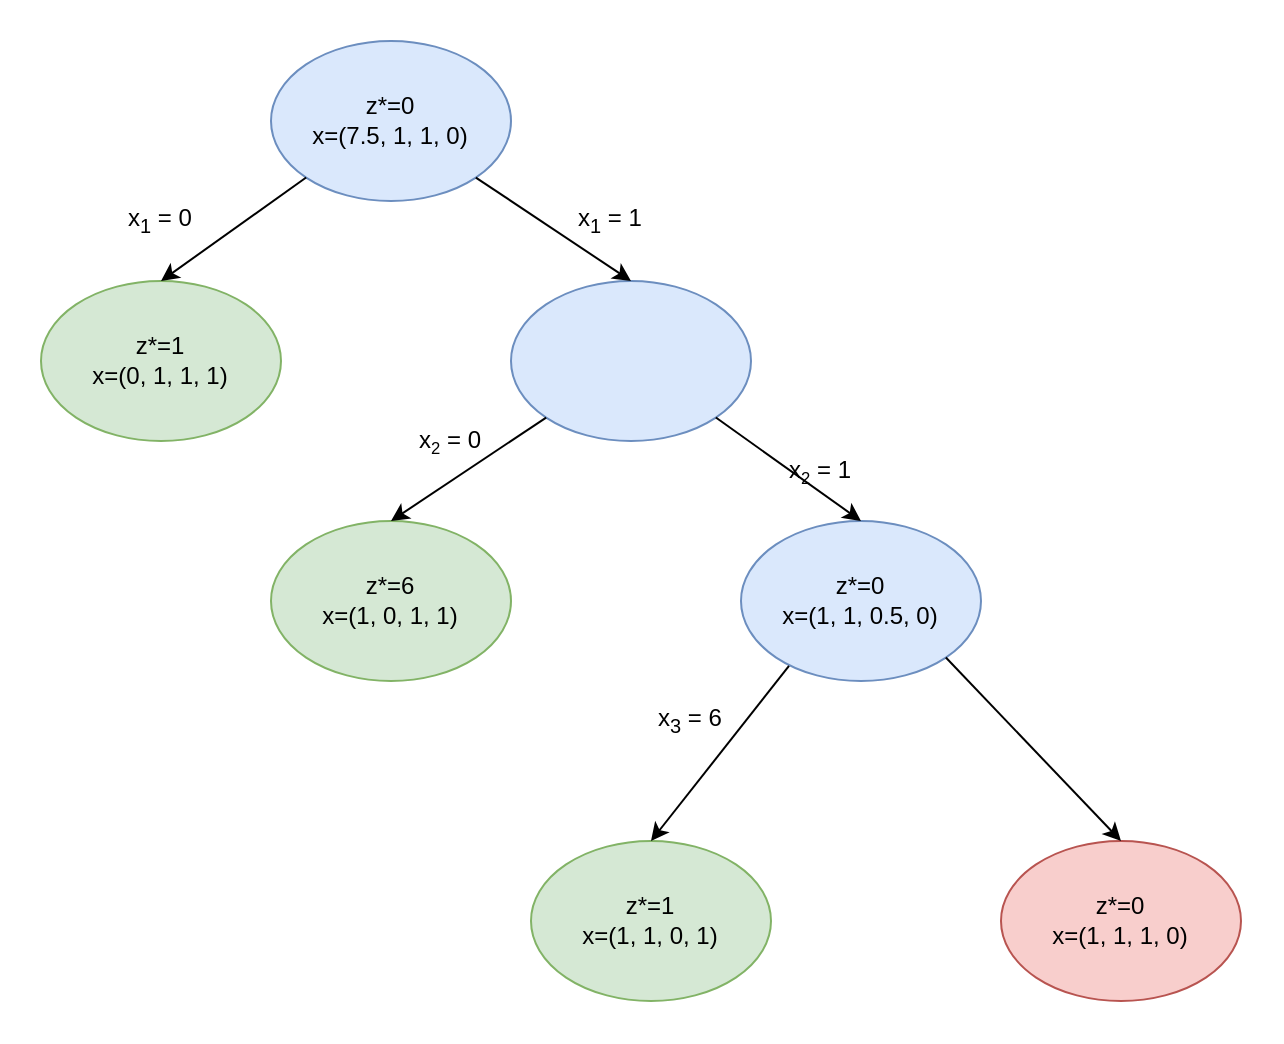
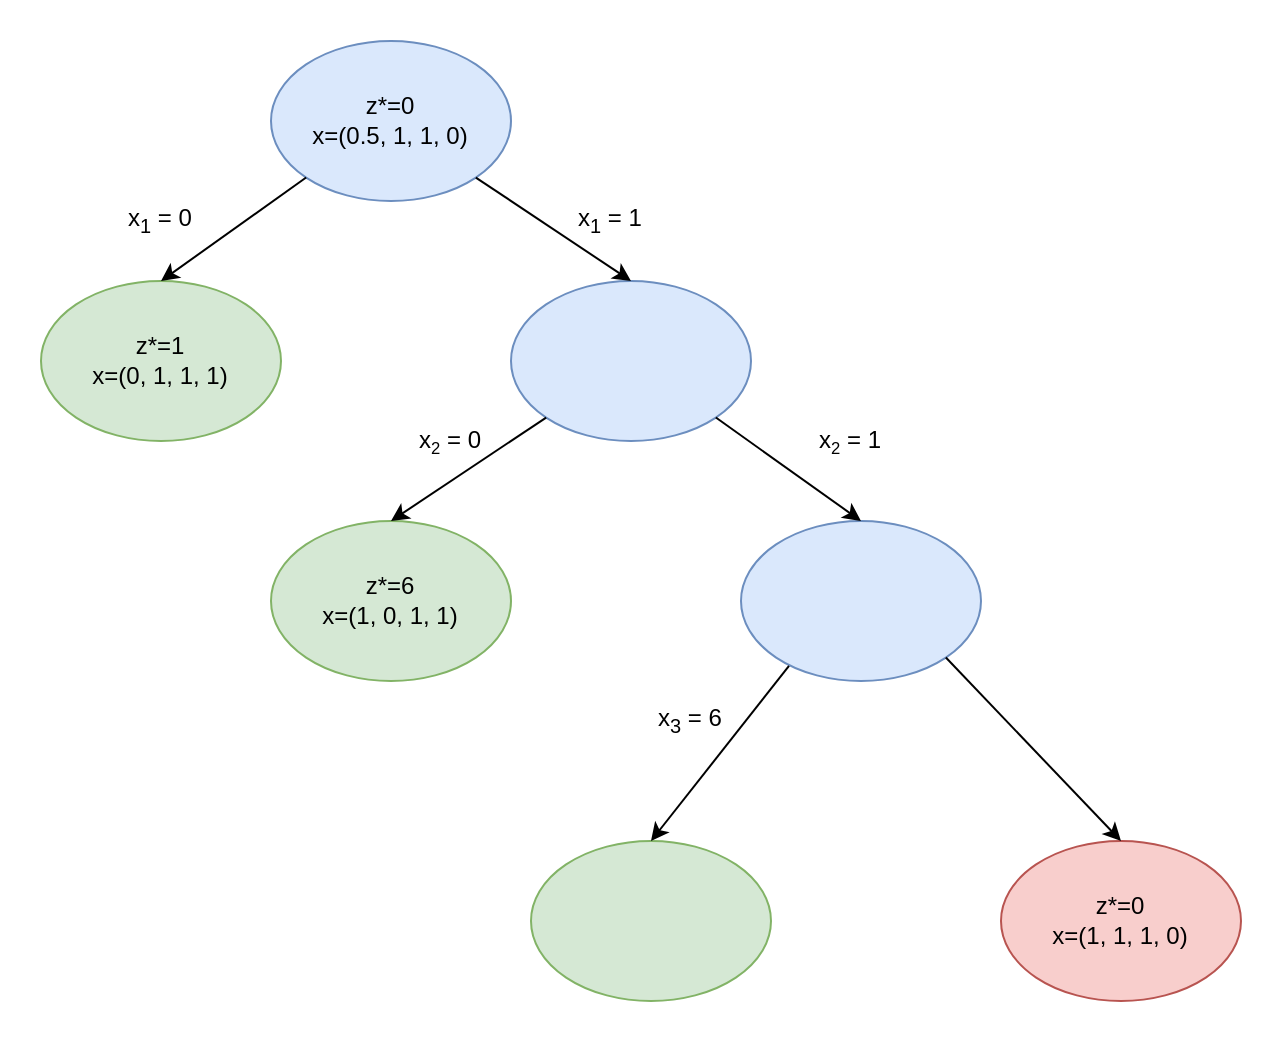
node "z*=0 x=(7.5, 1, 1, 0)": label "z*=0 x=(7.5, 1, 1, 0)" -> "z*=0 x=(0.5, 1, 1, 0)"
node "x2 = 1": moved (821, 471) -> (851, 441)
node "z*=0 x=(1, 1, 0.5, 0)": removed
node "z*=1 x=(1, 1, 0, 1)": removed
